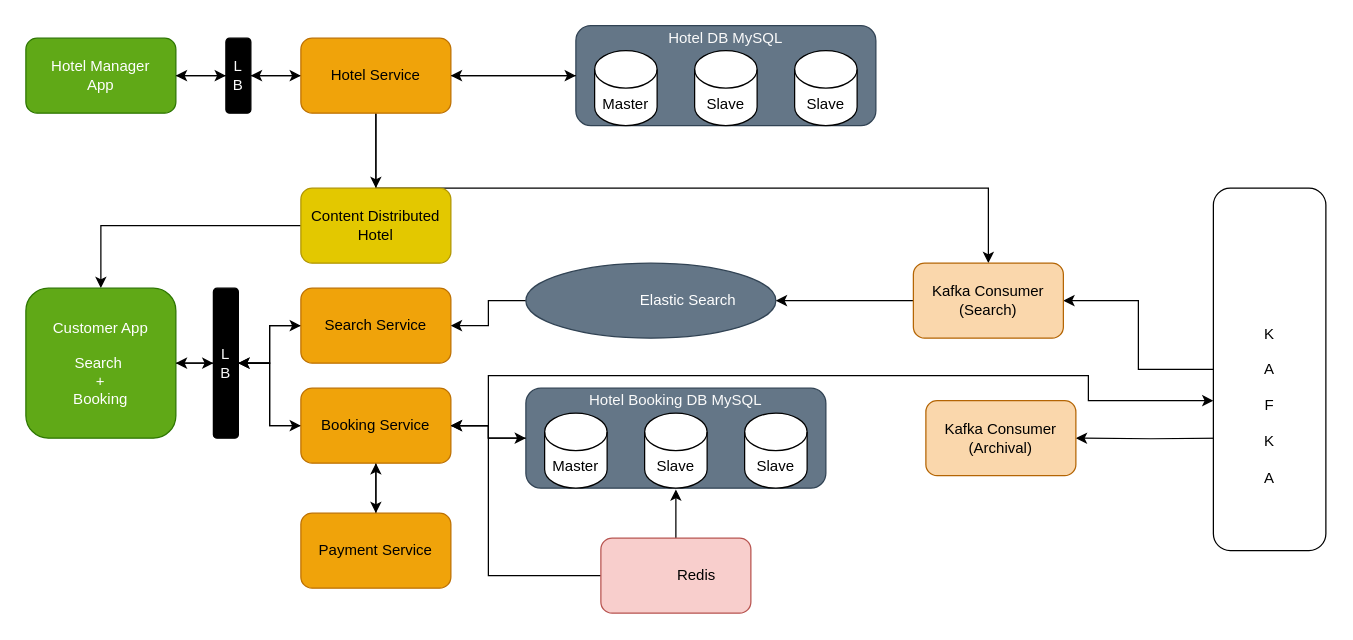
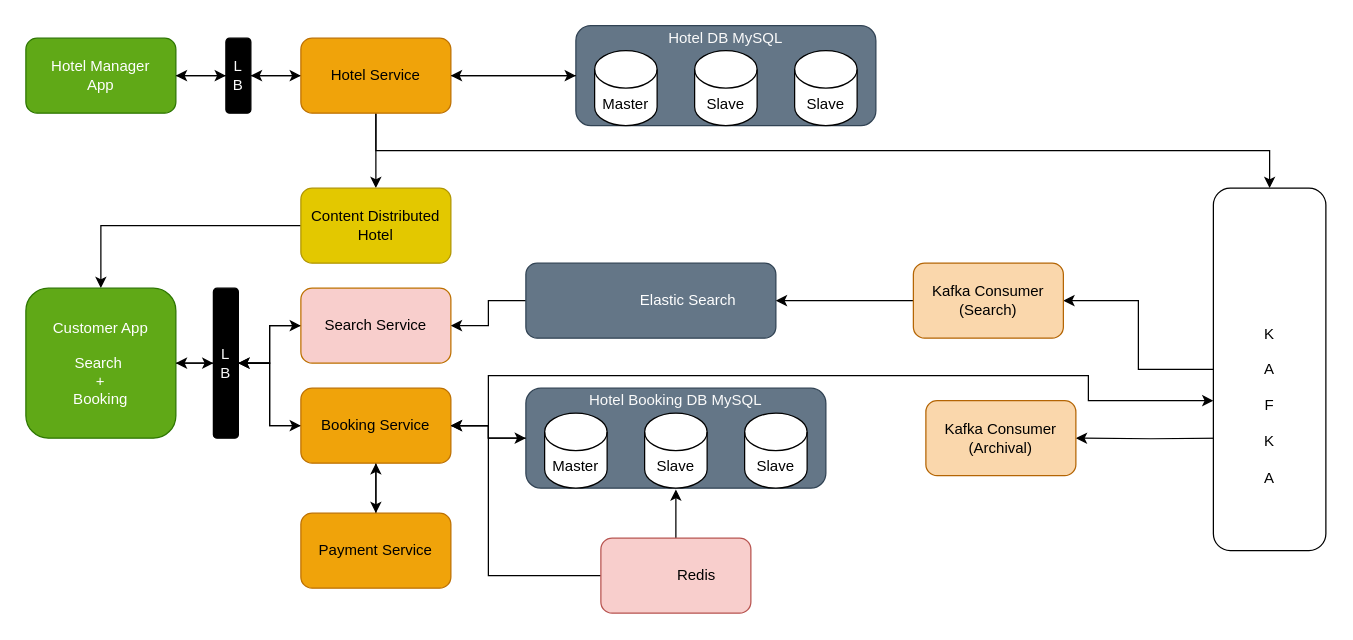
edge "Hotel Service" -> "Kafka Consumer (Search)": now "Hotel Service" -> "K A F K A"
node "Elastic Search": shape ellipse -> rounded rectangle
node "Search Service": fillcolor #f0a30a -> #f8cecc
